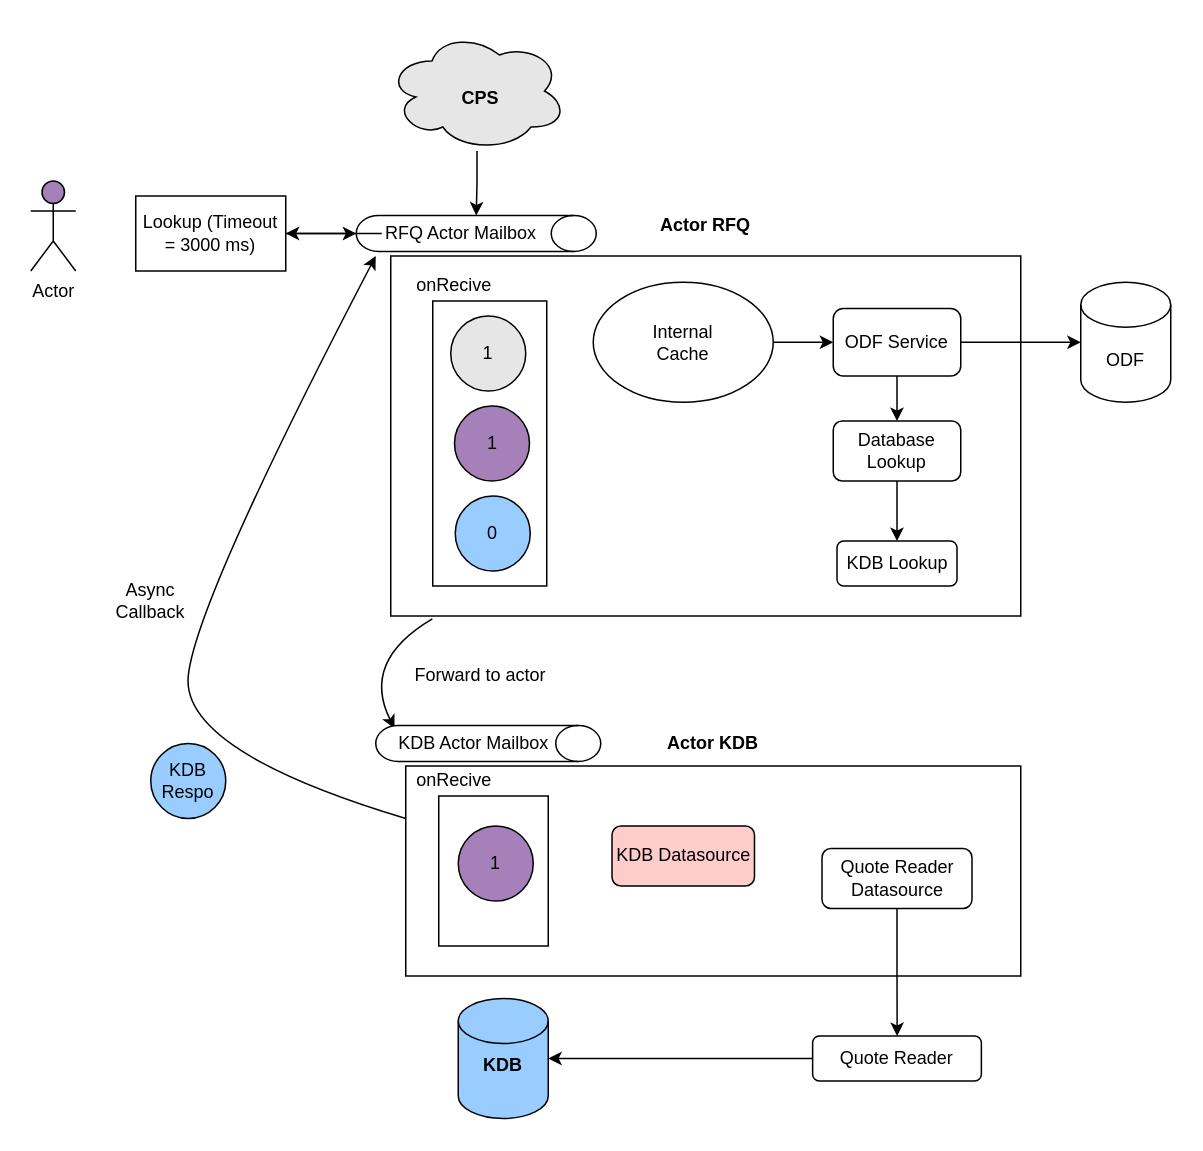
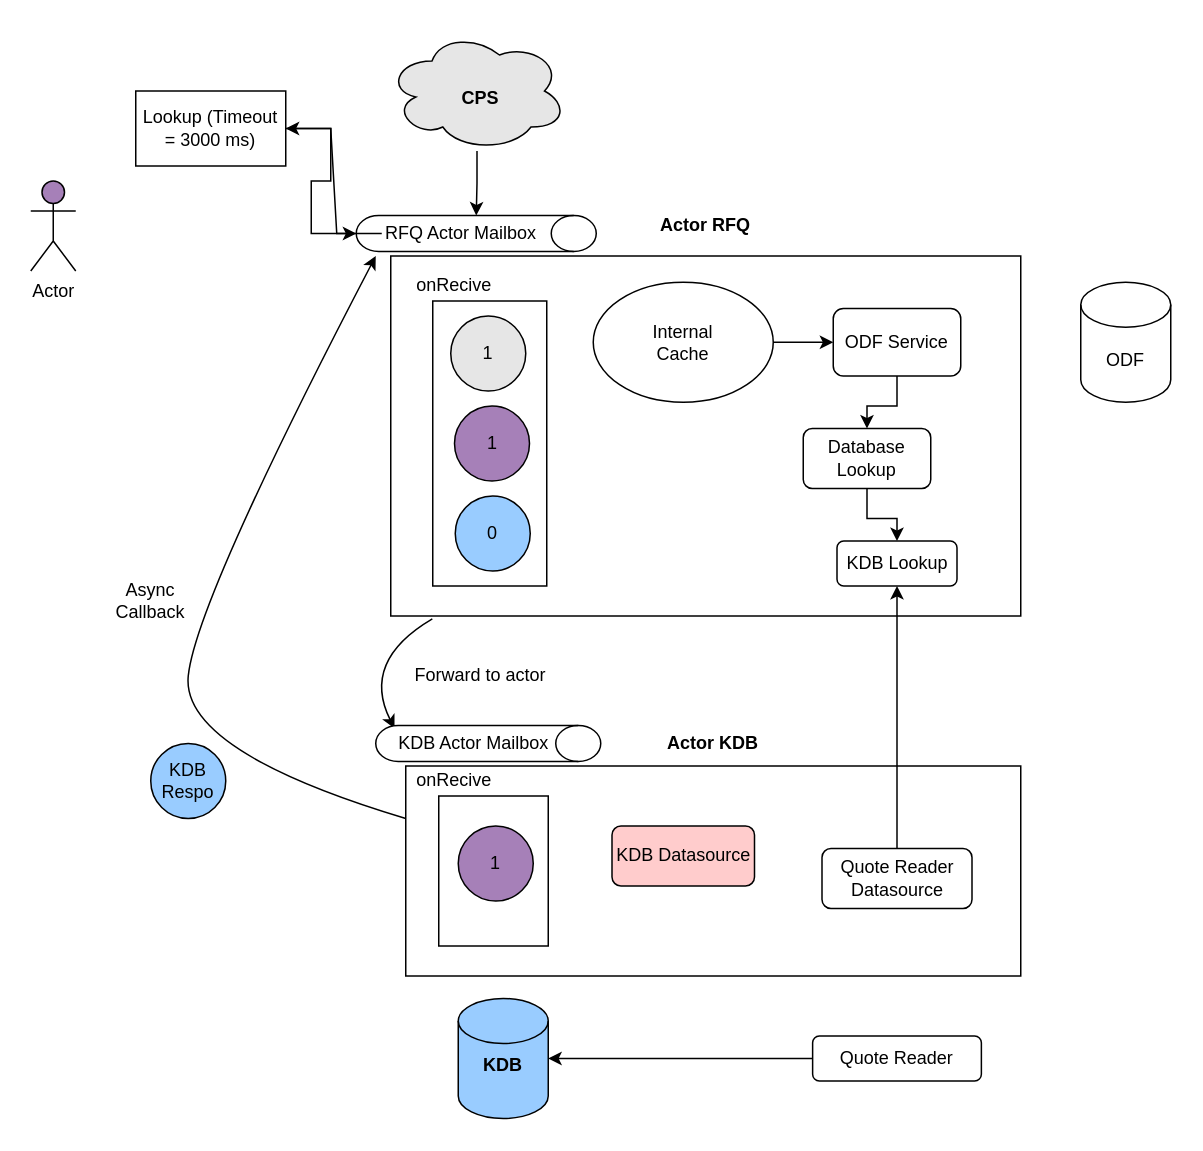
node "Lookup (Timeout = 3000 ms)": moved (211, 233) -> (211, 128)
edge "ODF Service" -> "ODF": removed
node "Database Lookup": moved (897, 451) -> (867, 458)
edge "Quote Reader Datasource" -> "Quote Reader": now "Quote Reader Datasource" -> "KDB Lookup"
